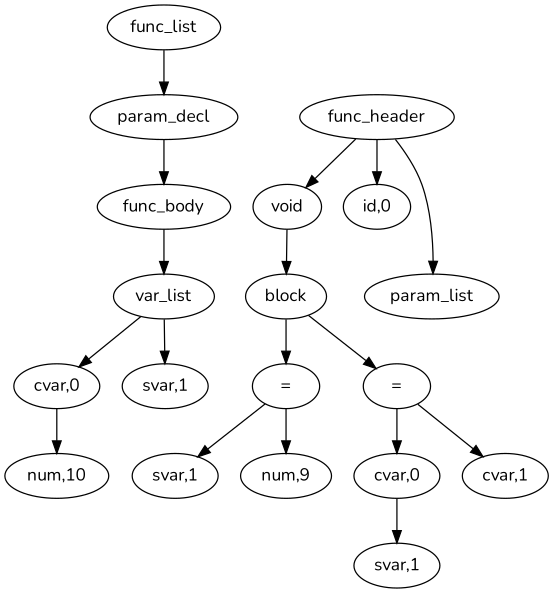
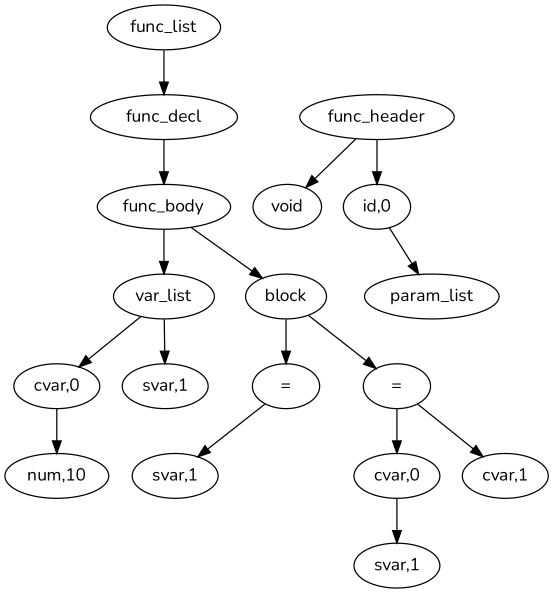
node "param_decl": label "param_decl" -> "func_decl"
edge "func_header" -> "param_list": now "id,0" -> "param_list"
edge "void" -> "block": now "func_body" -> "block"
node "num,9": removed
